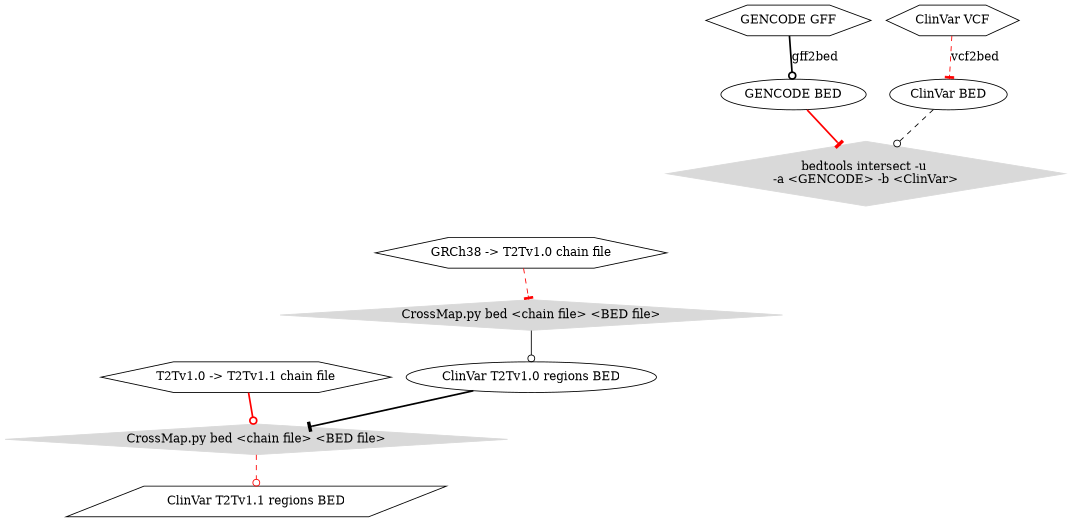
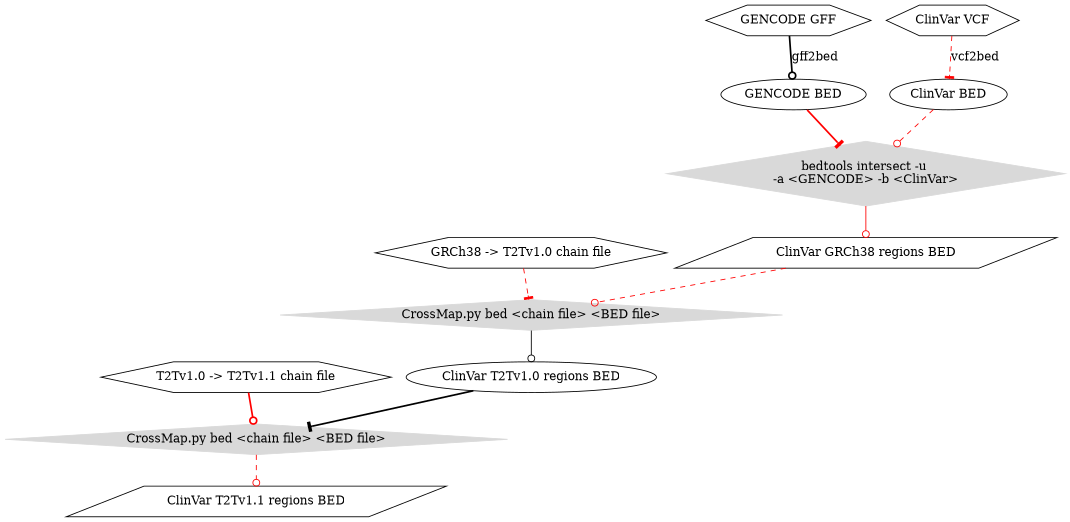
edge "ClinVar BED" -> "bedtools intersect -u -a <GENCODE> -b <ClinVar>": color black -> red
node "ClinVar GRCh38 regions BED": added
